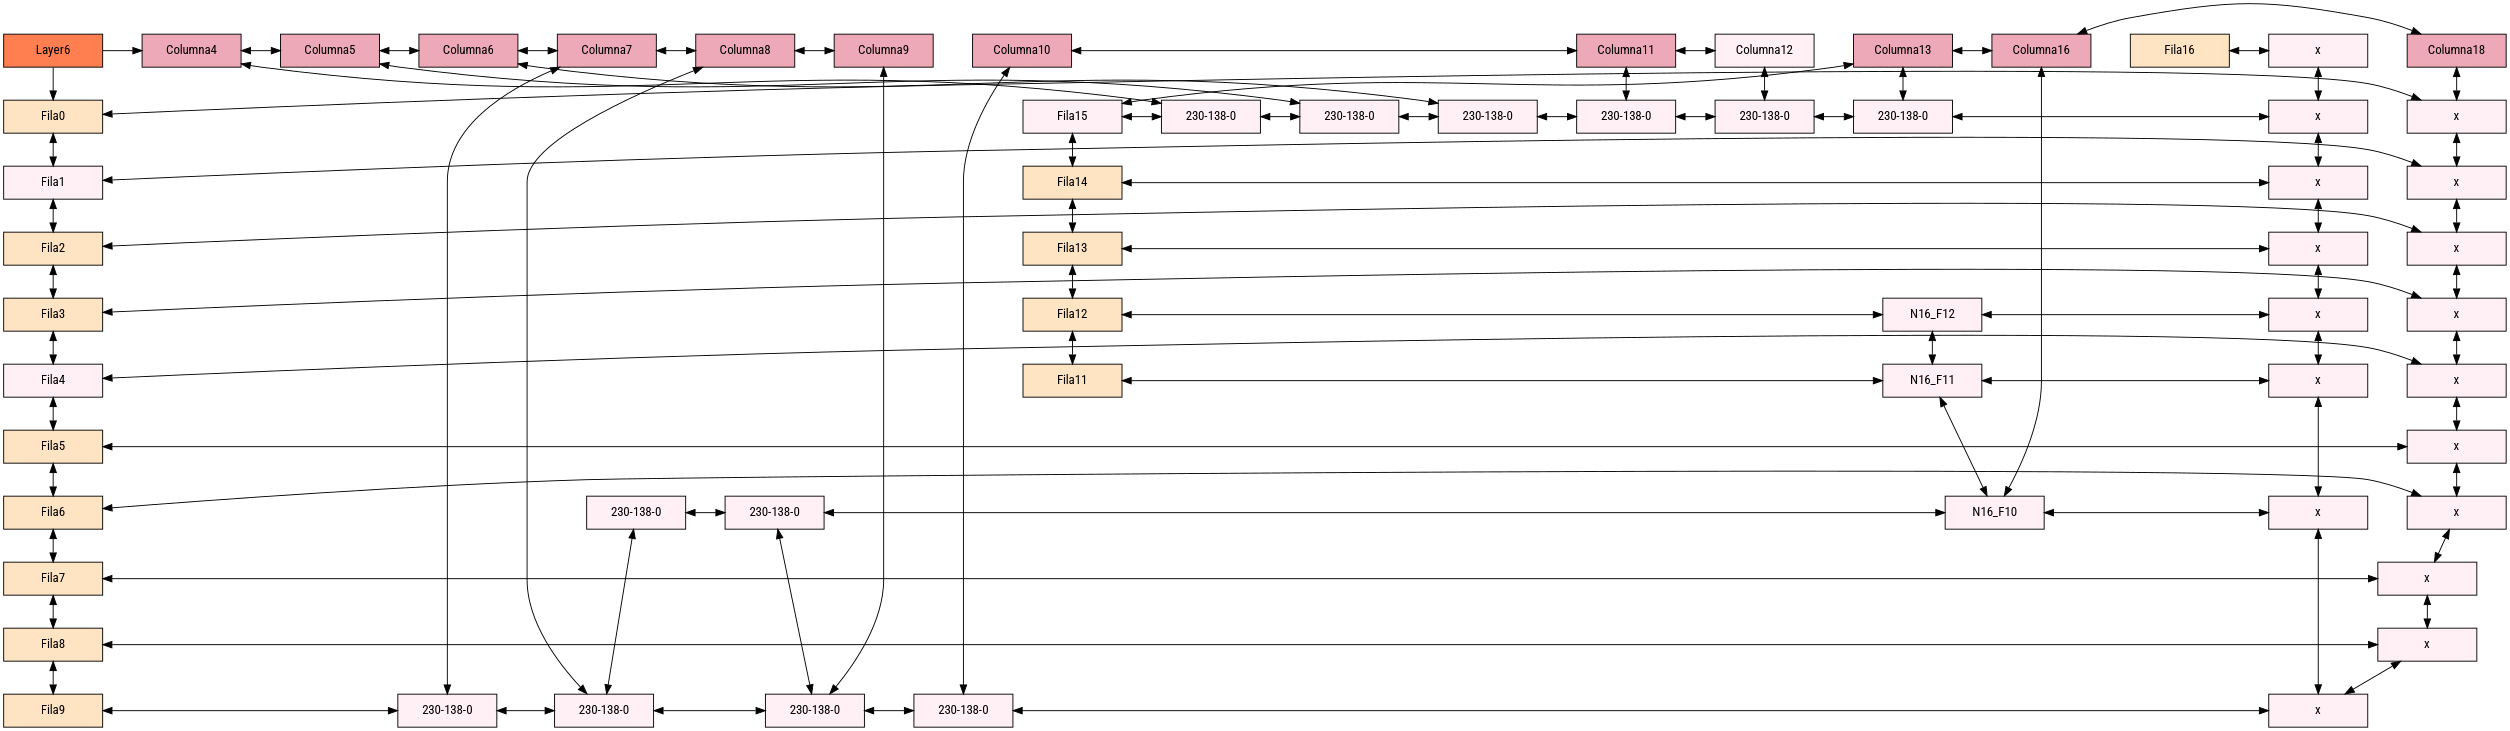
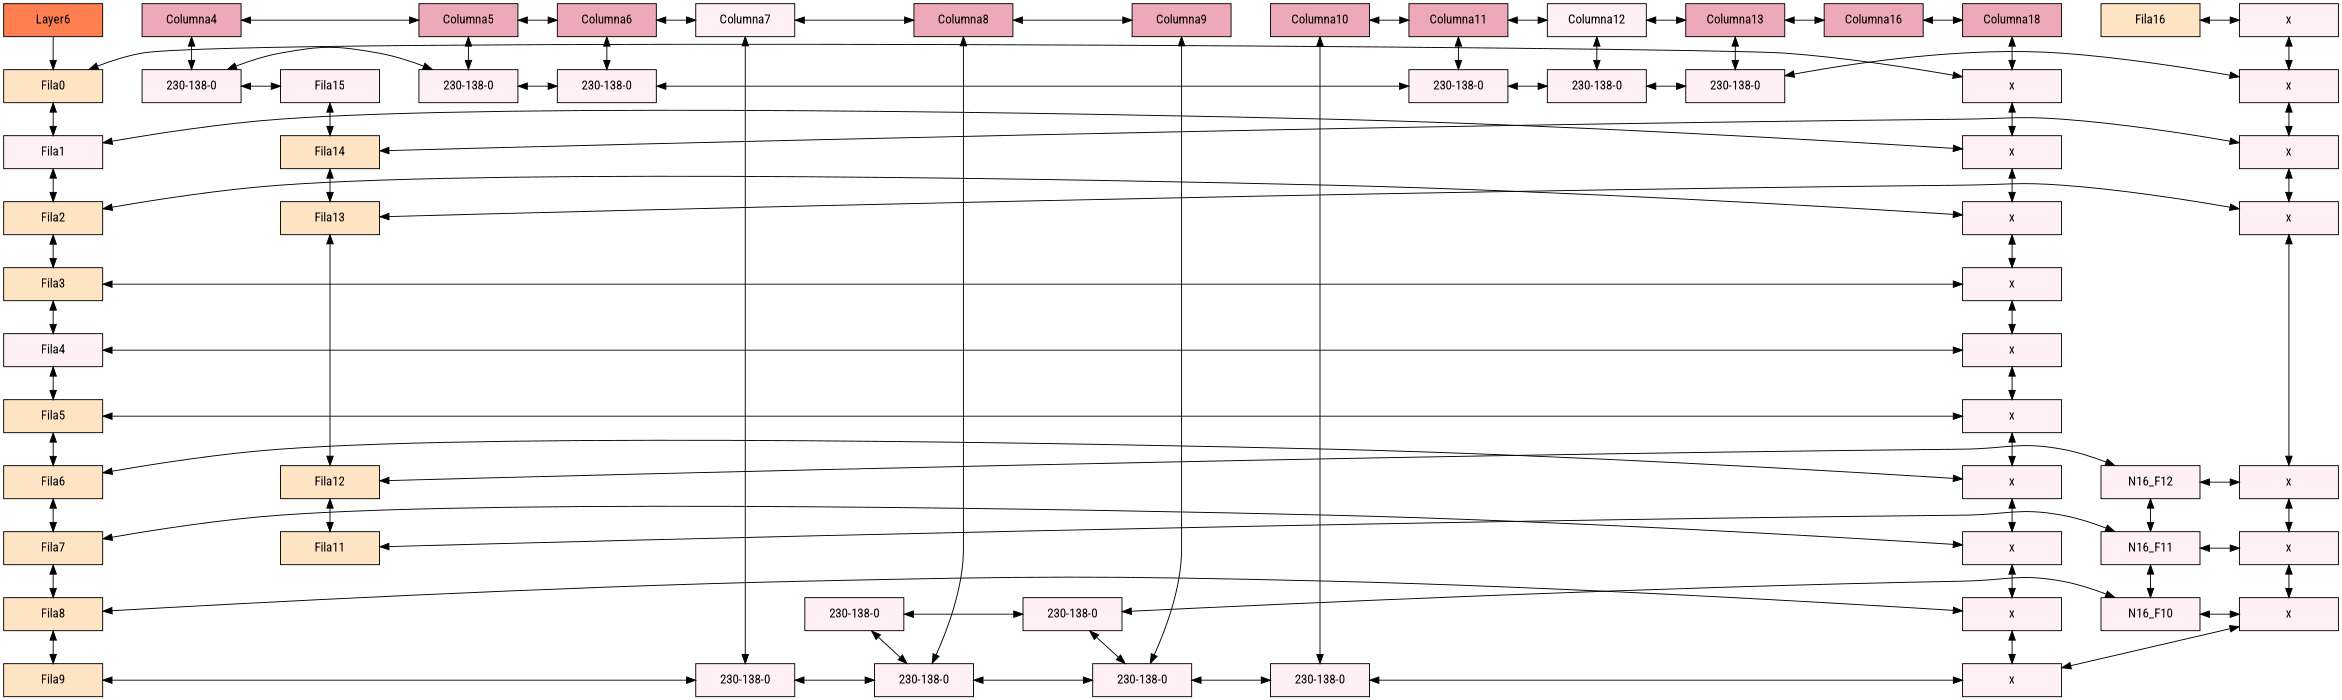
edge "Layer6" -> "Columna4": removed
node "Columna7": fillcolor pink2 -> lavenderblush1
edge "Columna13" -- "Fila15": now "Columna13" -- "Columna12"
edge "Columna16" -- "N16_F10": removed
